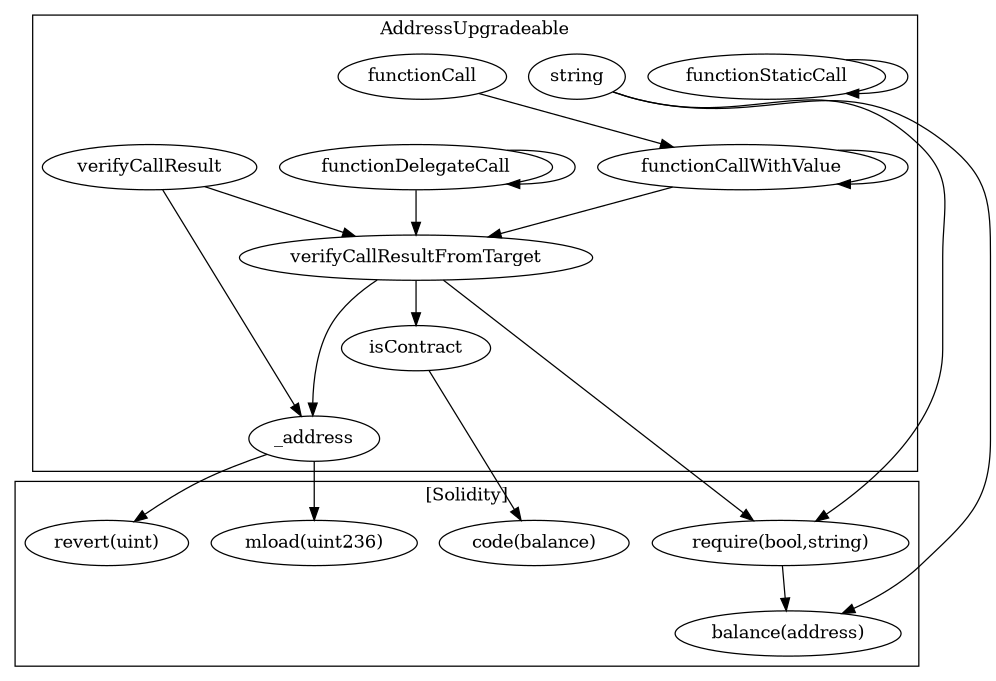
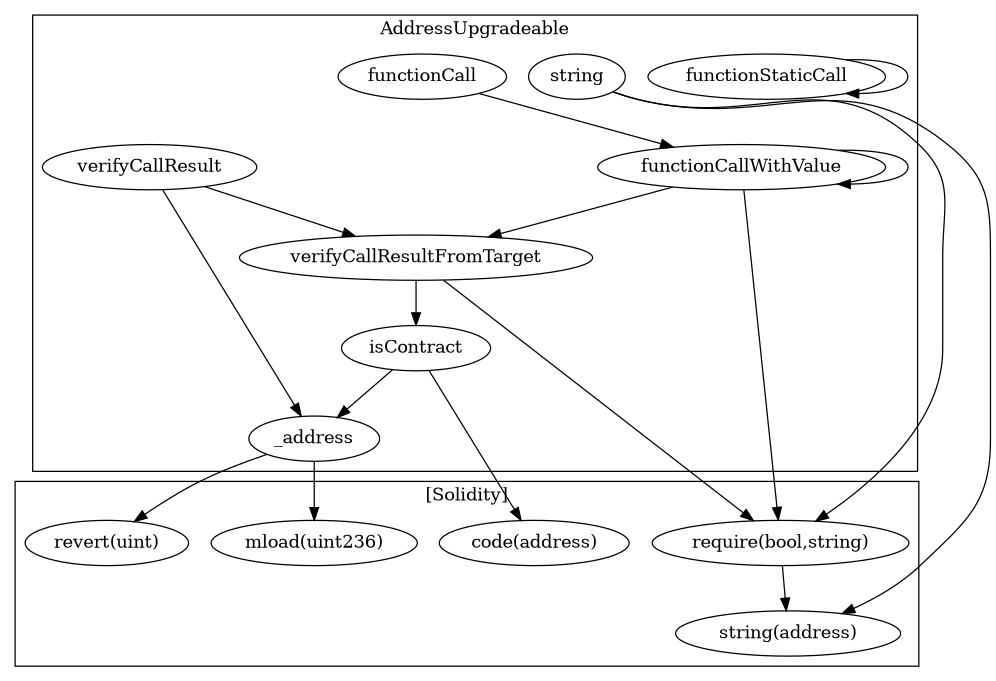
node "functionDelegateCall": removed
edge "verifyCallResultFromTarget" -> "_address": now "isContract" -> "_address"
edge "functionCallWithValue" -> "require(bool,string)": added
node "code(balance)": label "code(balance)" -> "code(address)"
node "balance(address)": label "balance(address)" -> "string(address)"
